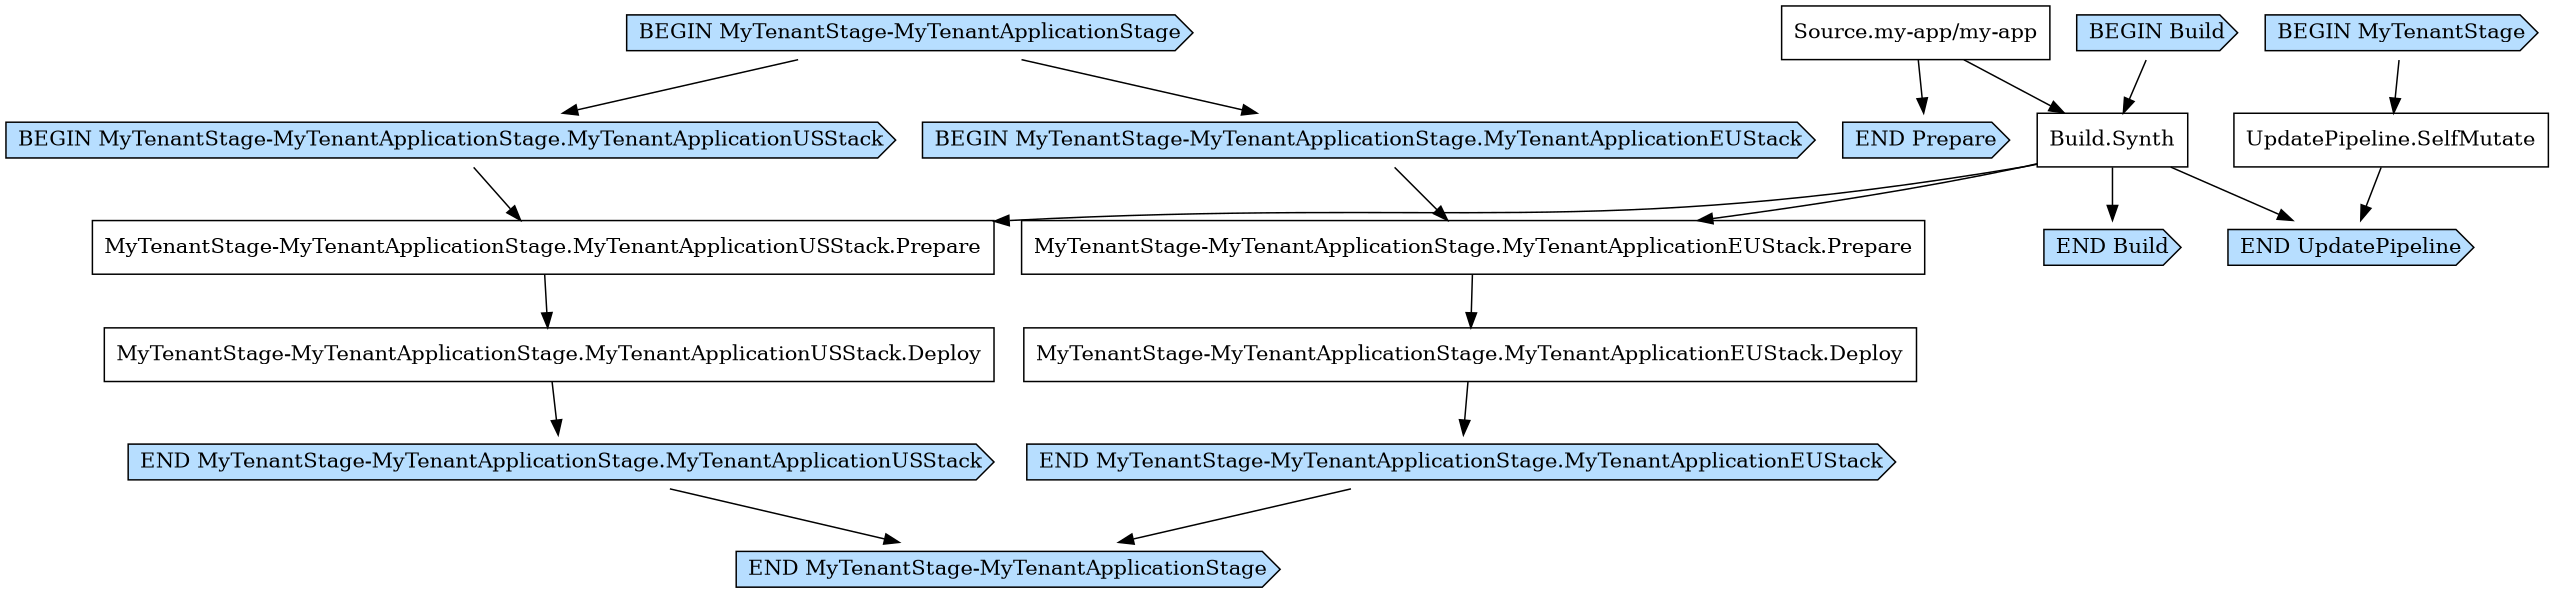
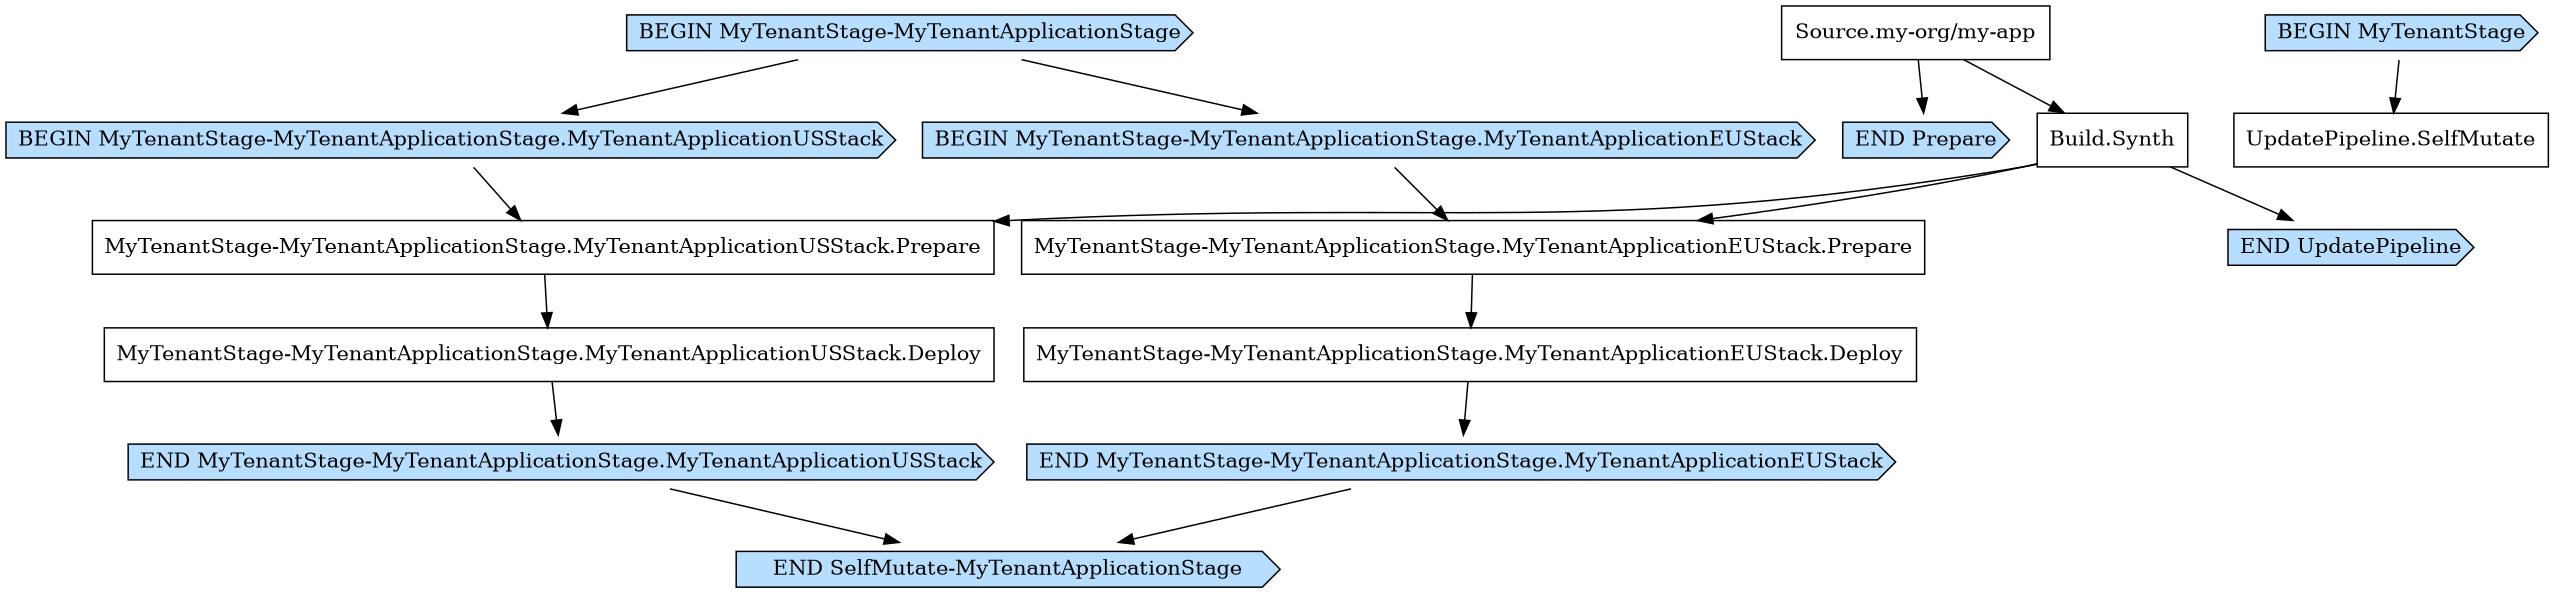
node "Source.my-app/my-app": label "Source.my-app/my-app" -> "Source.my-org/my-app"
node "BEGIN Build": removed
edge "UpdatePipeline.SelfMutate" -> "END UpdatePipeline": removed
node "END Build": removed
node "END MyTenantStage-MyTenantApplicationStage": label "END MyTenantStage-MyTenantApplicationStage" -> "END SelfMutate-MyTenantApplicationStage"
